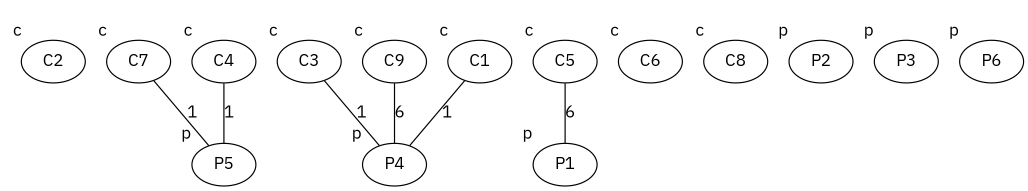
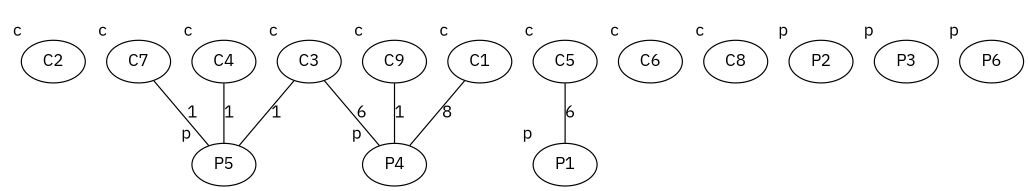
edge "C3 c" -- "P5 p": added, label "1"
edge "C3 c" -- "P4 p": label "1" -> "6"
edge "C9 c" -- "P4 p": label "6" -> "1"
edge "C1 c" -- "P4 p": label "1" -> "8"
